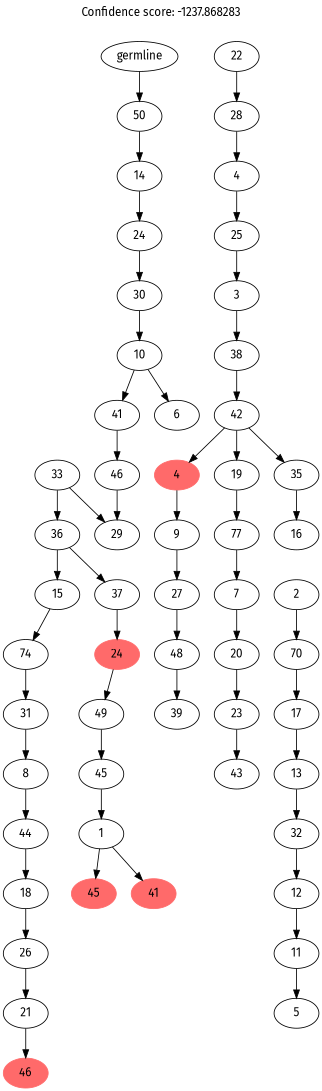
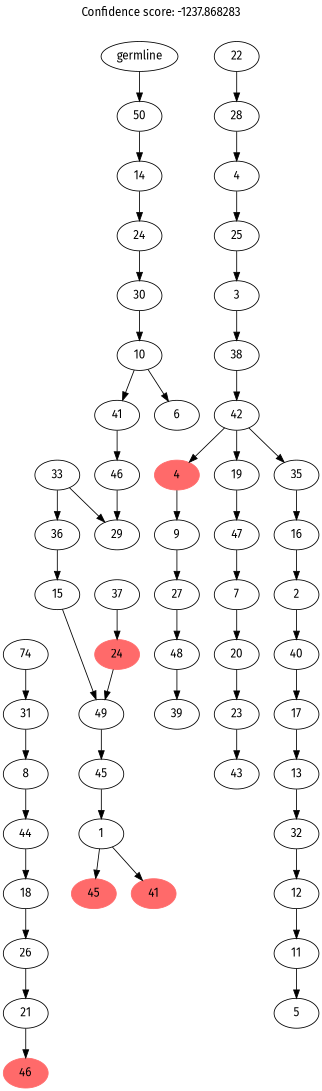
node "77": label "77" -> "47"
edge "16" -> "2": added
edge "36" -> "37": removed
edge "15" -> "74": now "15" -> "49"
node "70": label "70" -> "40"
